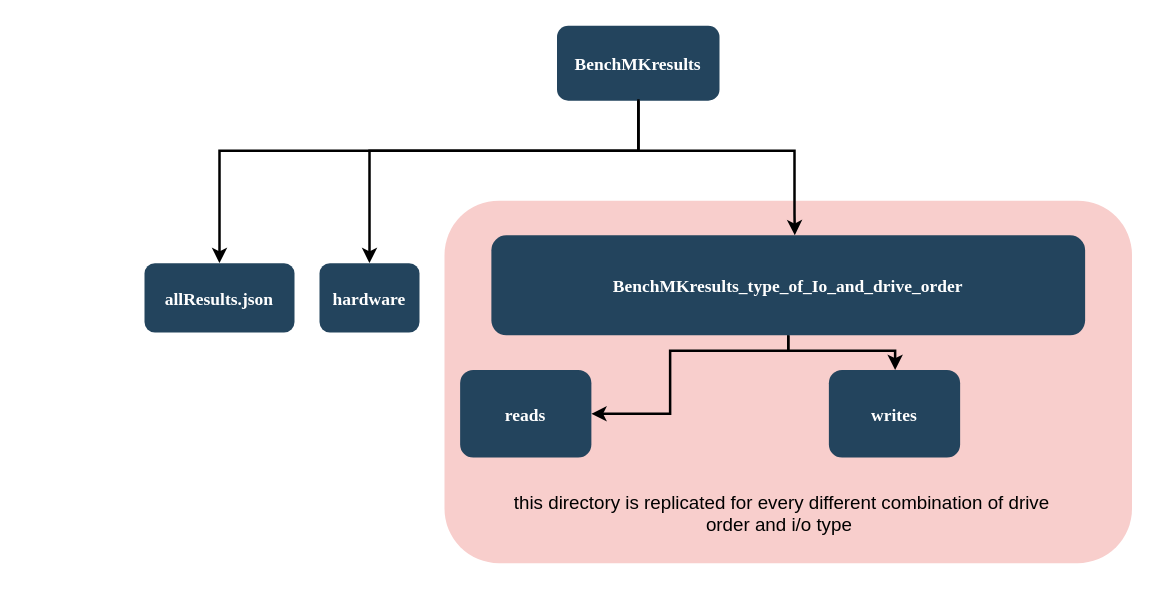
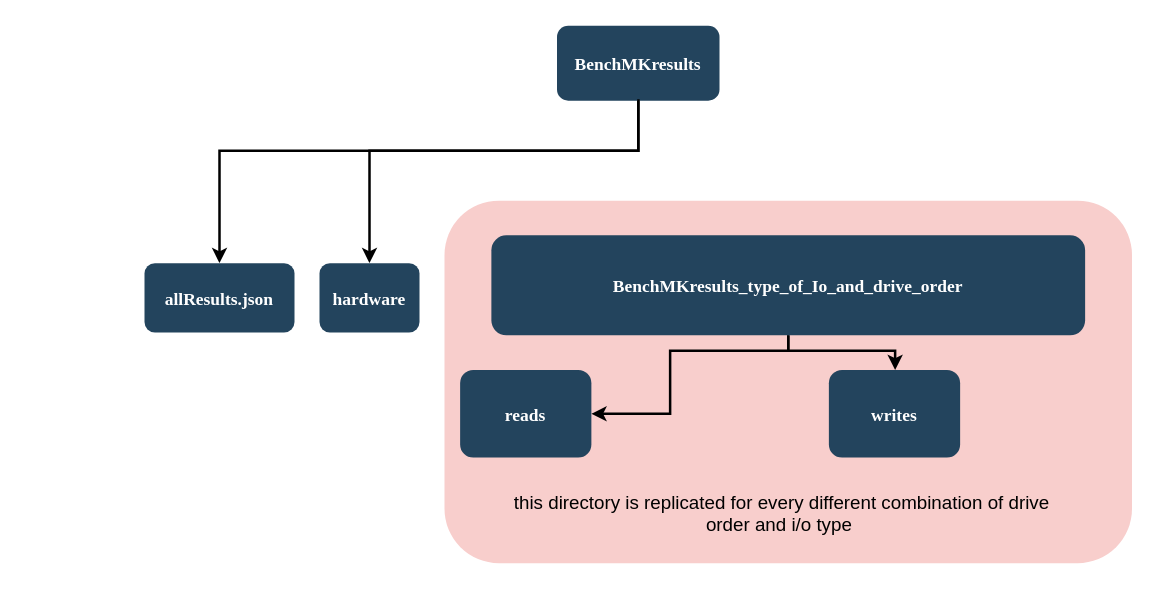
edge "BenchMKresults" -> "BenchMKresults_type_of_Io_and_drive_order": removed
